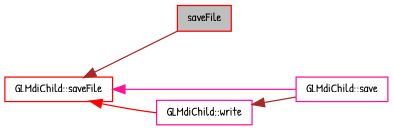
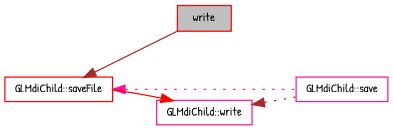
node "saveFile": label "saveFile" -> "write"
edge "GLMdiChild::save" -> "GLMdiChild::saveFile": style solid -> dotted
edge "GLMdiChild::save" -> "GLMdiChild::write": style solid -> dotted
edge "GLMdiChild::write" -> "GLMdiChild::saveFile": reversed
